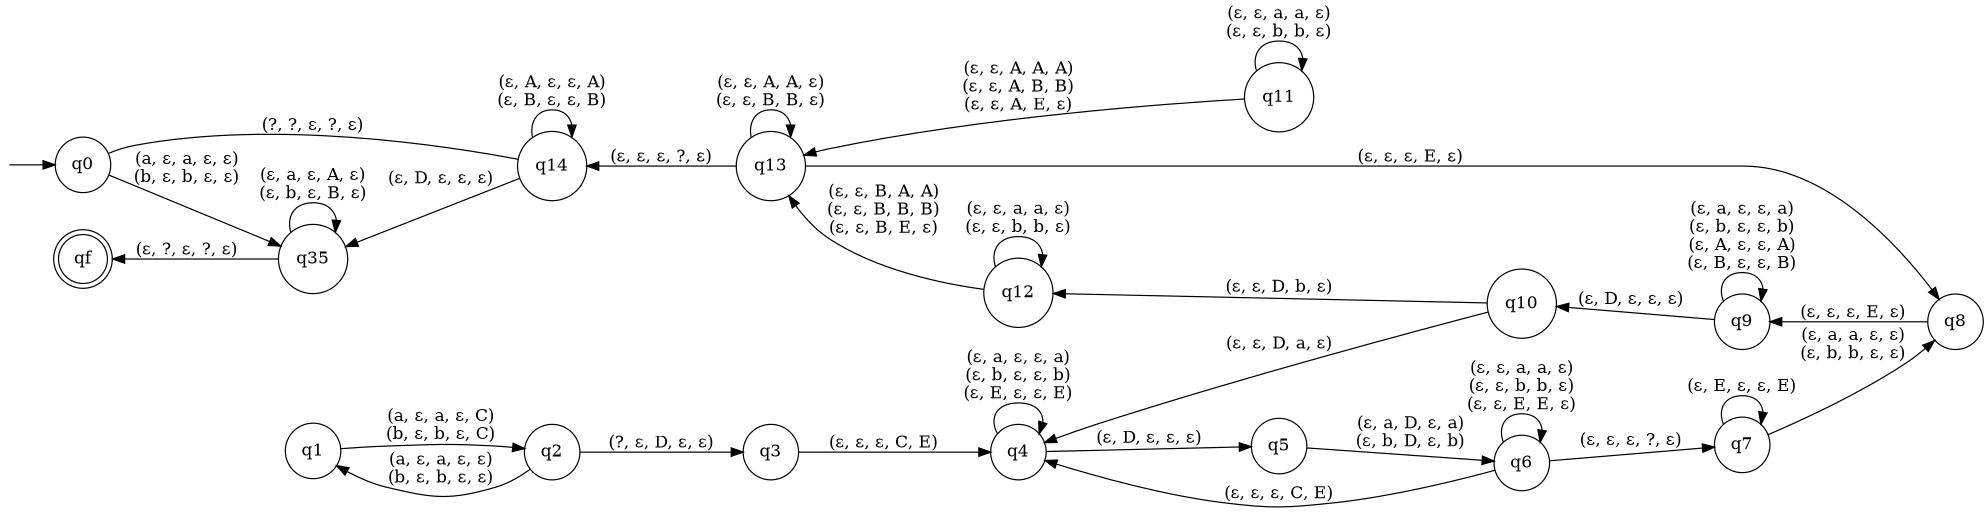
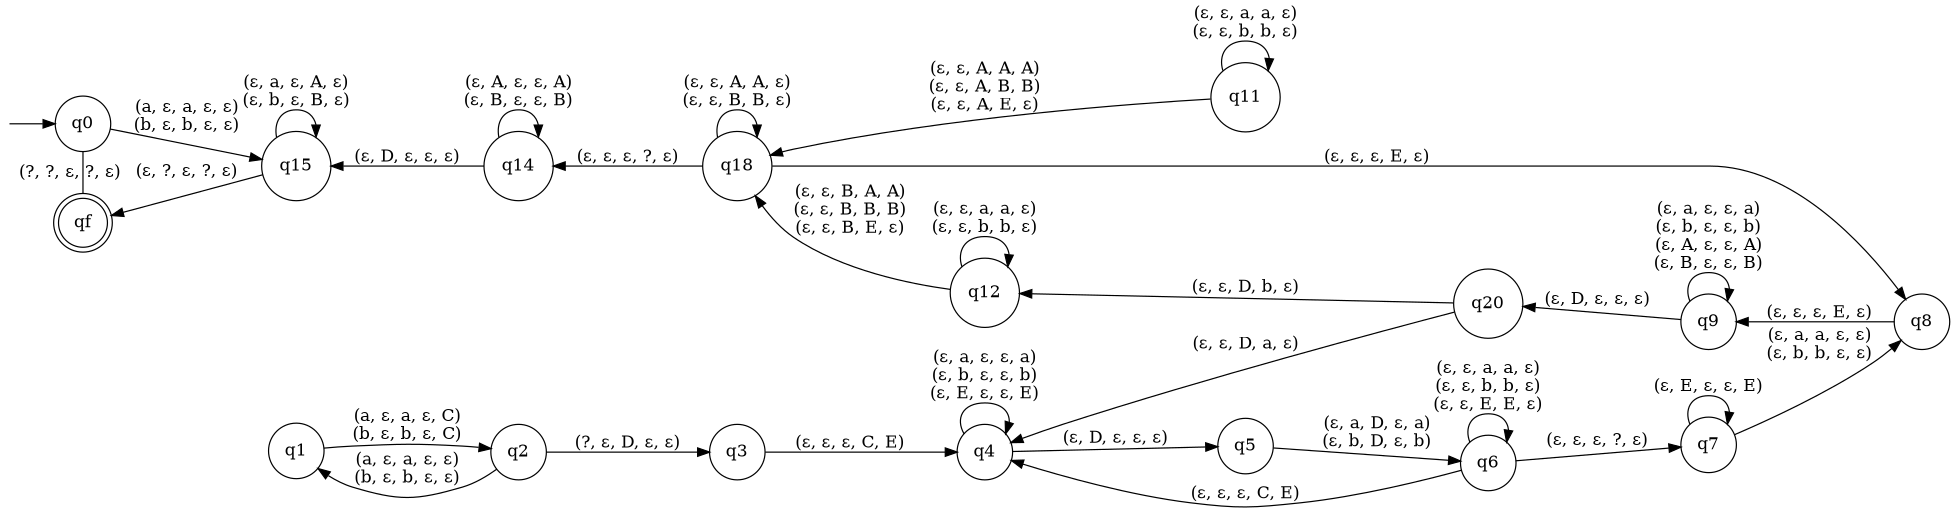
edge "q0" -- "q14": now "q0" -- "qf"
node "q13": label "q13" -> "q18"
node "q35": label "q35" -> "q15"
node "q10": label "q10" -> "q20"
